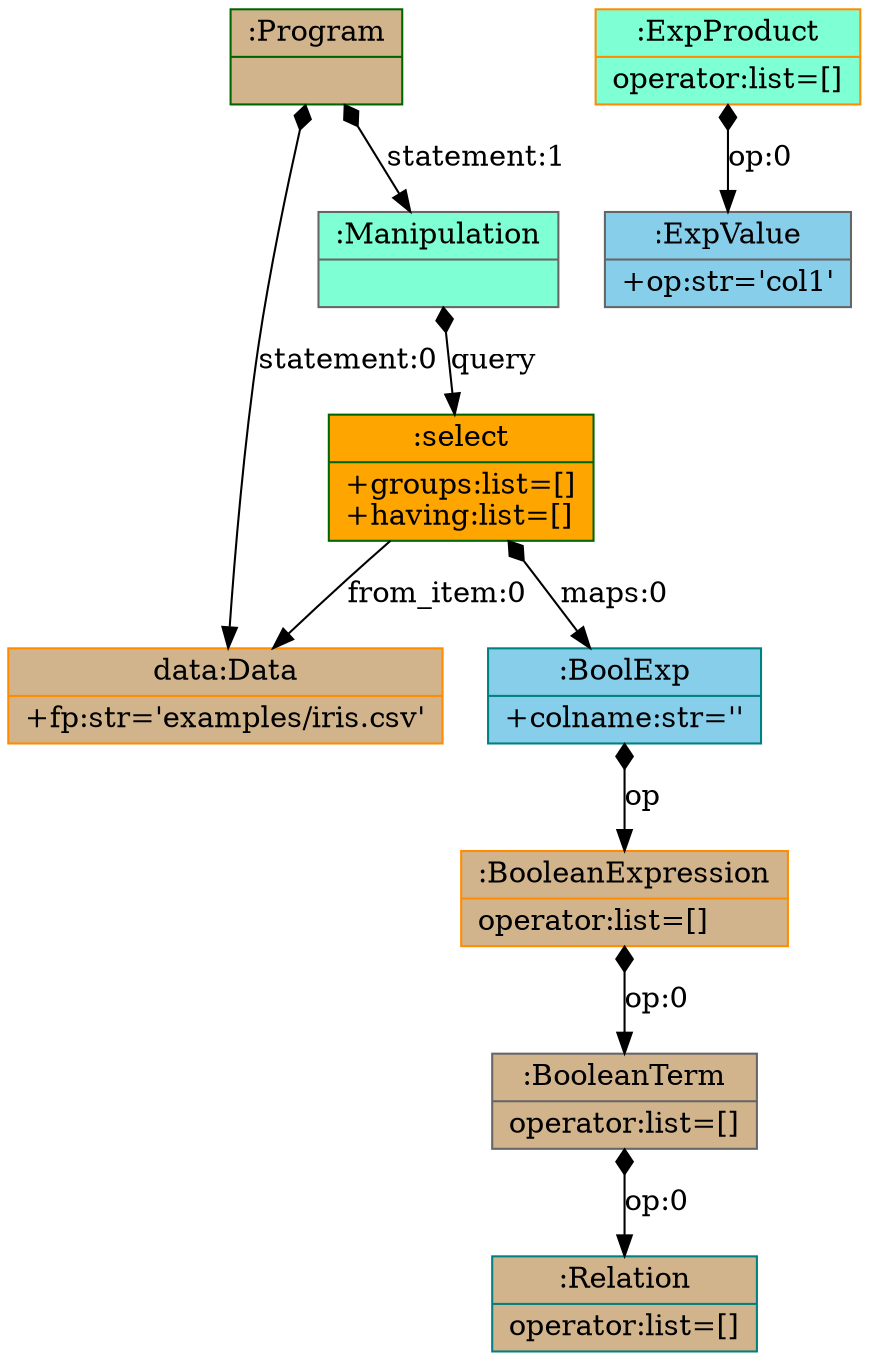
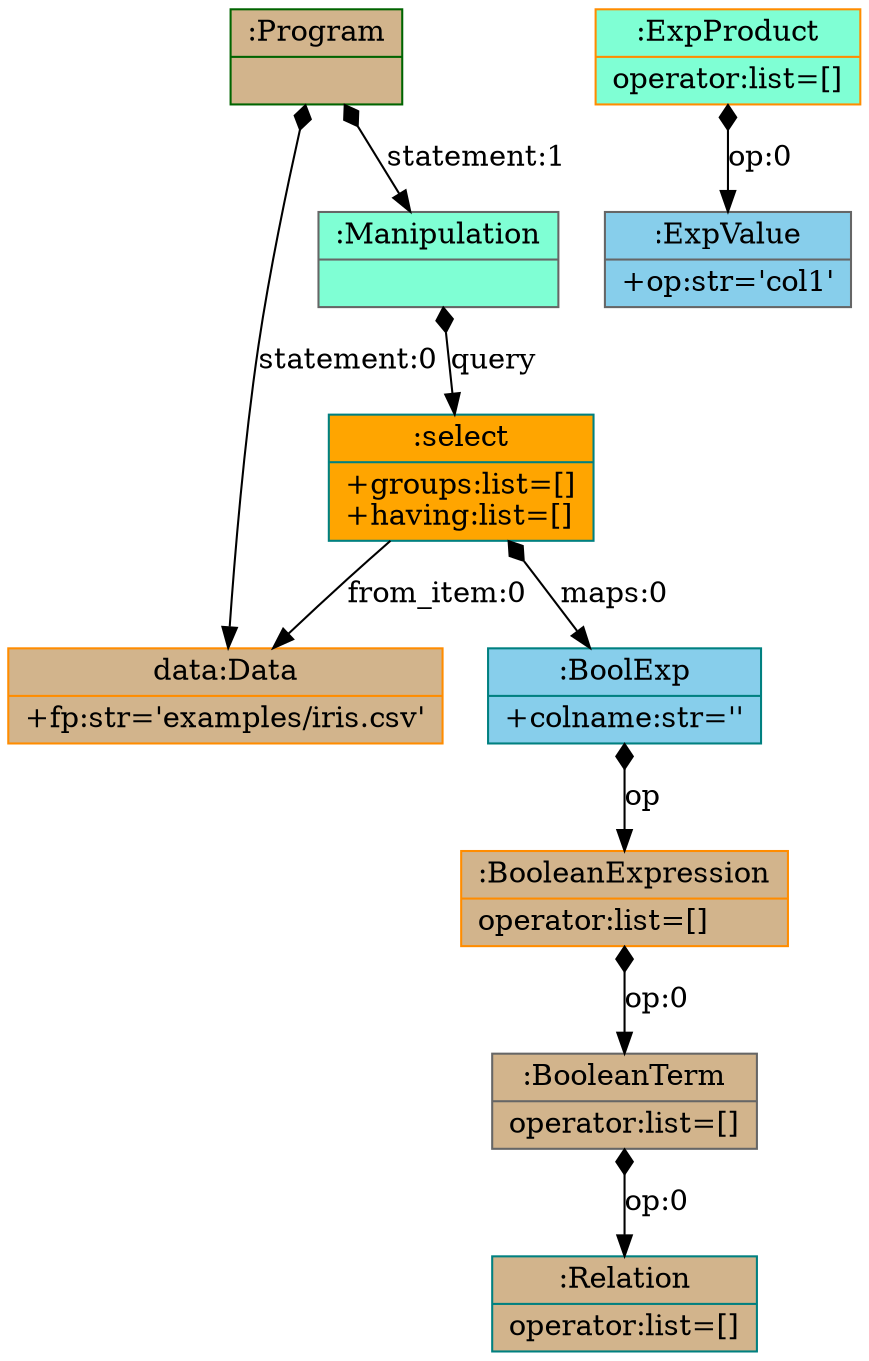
node ":select": color darkgreen -> teal
